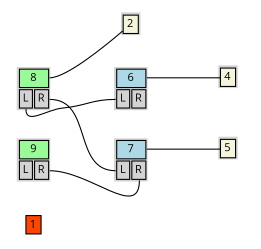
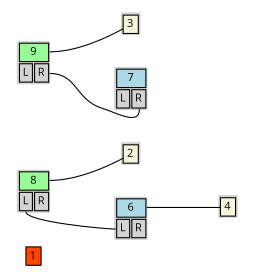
node "3": added
edge "8" -- "7": removed
node "5": removed
